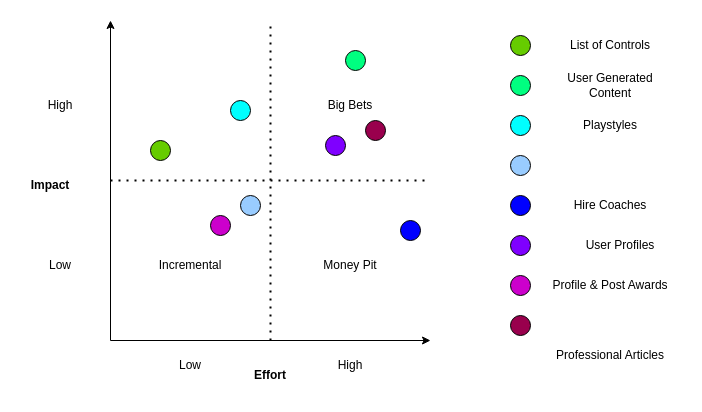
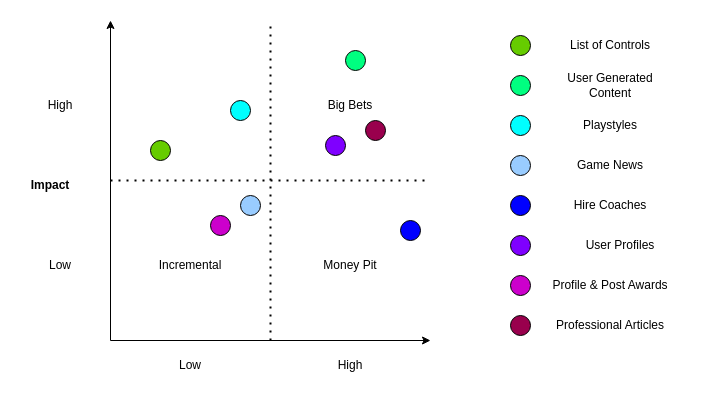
node "Game News": added
node "Professional Articles": moved (611, 356) -> (611, 326)
node "Effort": removed
